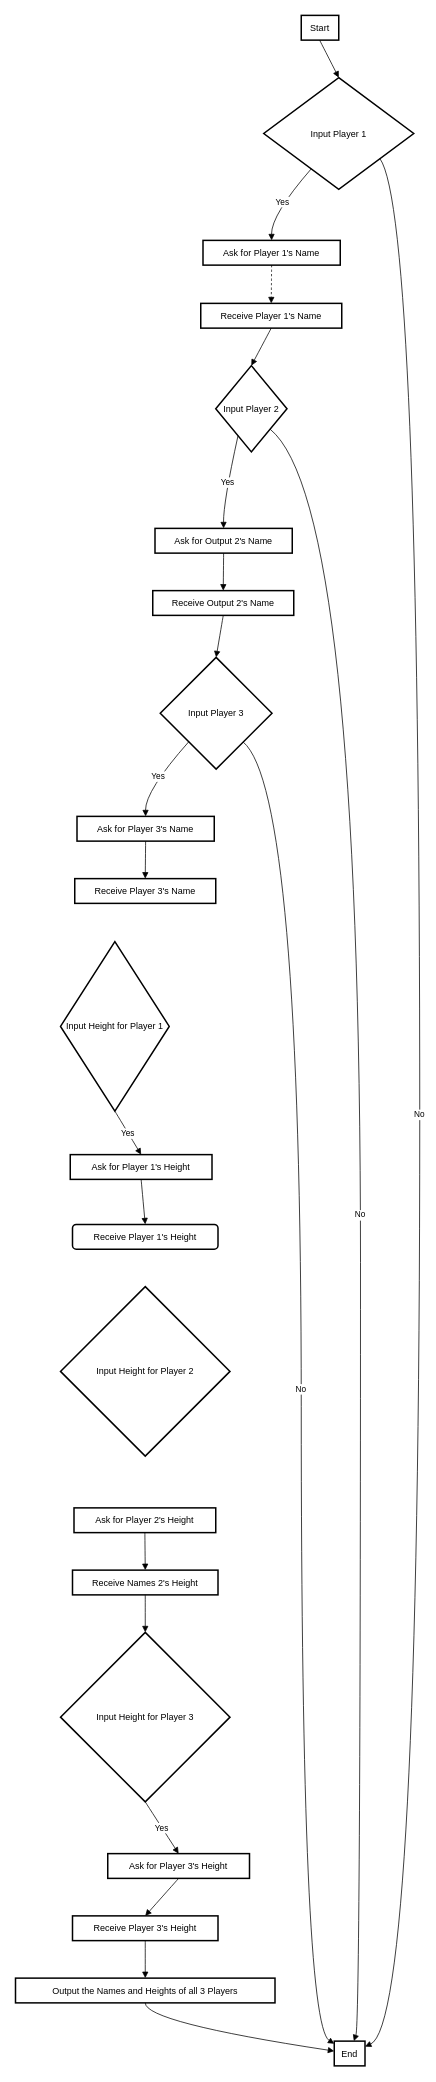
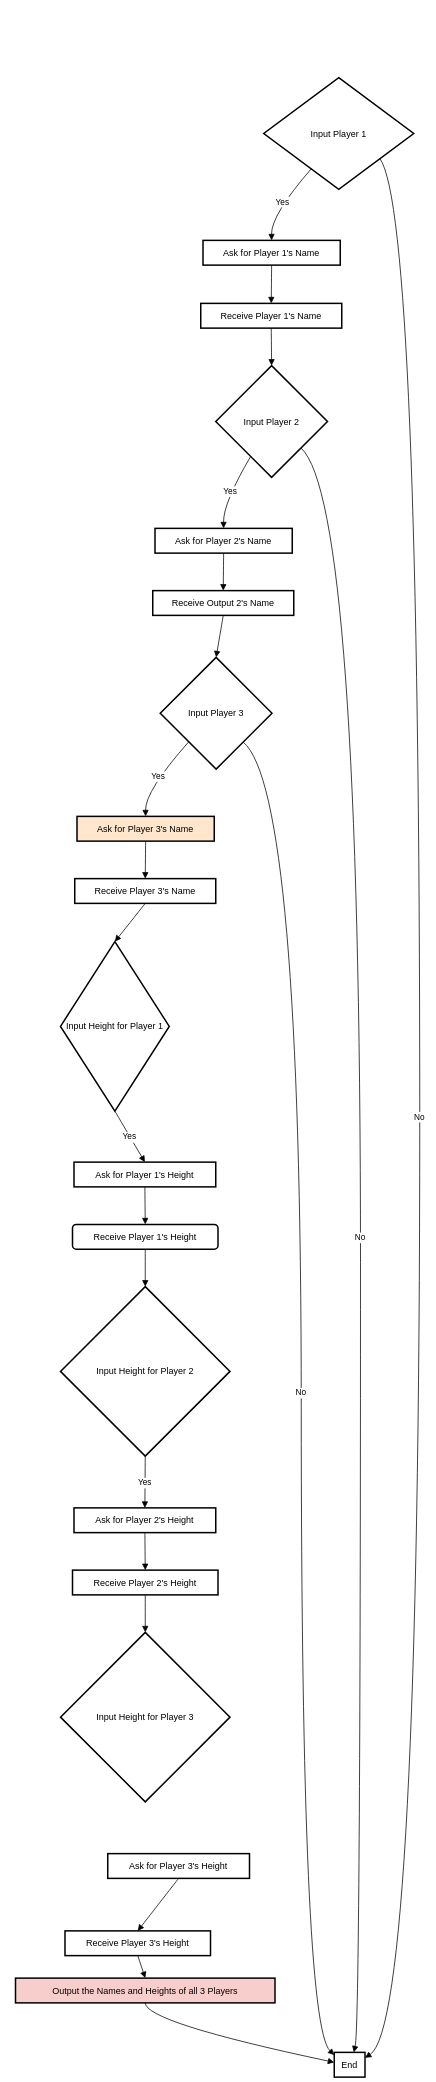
node "Start": removed
edge "Start" -> "Input Player 1": removed
edge "Ask for Player 1's Name" -> "Receive Player 1's Name": style dashed -> solid
node "Input Player 2": size 71x86 -> 112x112
node "Ask for Output 2's Name": label "Ask for Output 2's Name" -> "Ask for Player 2's Name"
node "Ask for Player 3's Name": fillcolor #ffffff -> #ffe6cc
edge "Receive Player 3's Name" -> "Input Height for Player 1": added
node "Ask for Player 1's Height": moved (141, 1167) -> (145, 1175)
edge "Receive Player 1's Height" -> "Input Height for Player 2": added
edge "Input Height for Player 2" -> "Ask for Player 2's Height": added, label "Yes"
node "Receive Names 2's Height": label "Receive Names 2's Height" -> "Receive Player 2's Height"
edge "Input Height for Player 3" -> "Ask for Player 3's Height": removed, label "Yes"
node "Receive Player 3's Height": moved (145, 1928) -> (138, 1943)
node "Output the Names and Heights of all 3 Players": fillcolor #ffffff -> #f8cecc
node "End": moved (350, 2054) -> (350, 2065)
